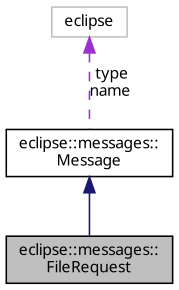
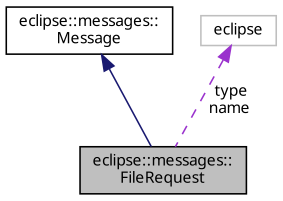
edge "eclipse::messages:: Message" -> "eclipse": now "eclipse::messages:: FileRequest" -> "eclipse"
